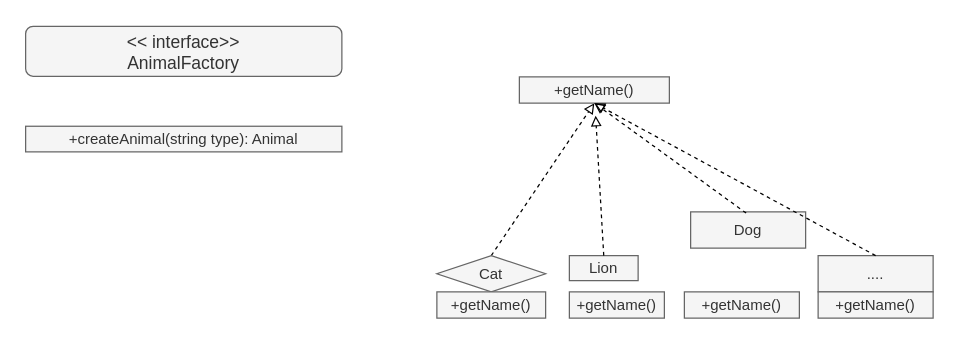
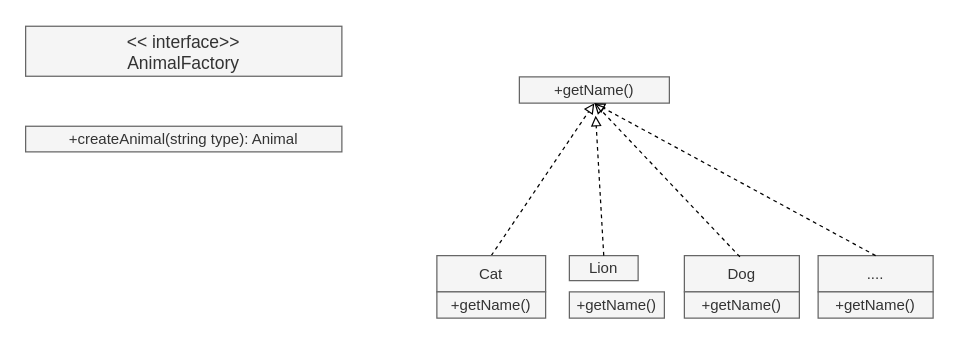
node "<< interface>> AnimalFactory": shape rounded rectangle -> rectangle
node "Dog": moved (748, 230) -> (742, 274)
node "Cat": shape diamond -> rectangle
